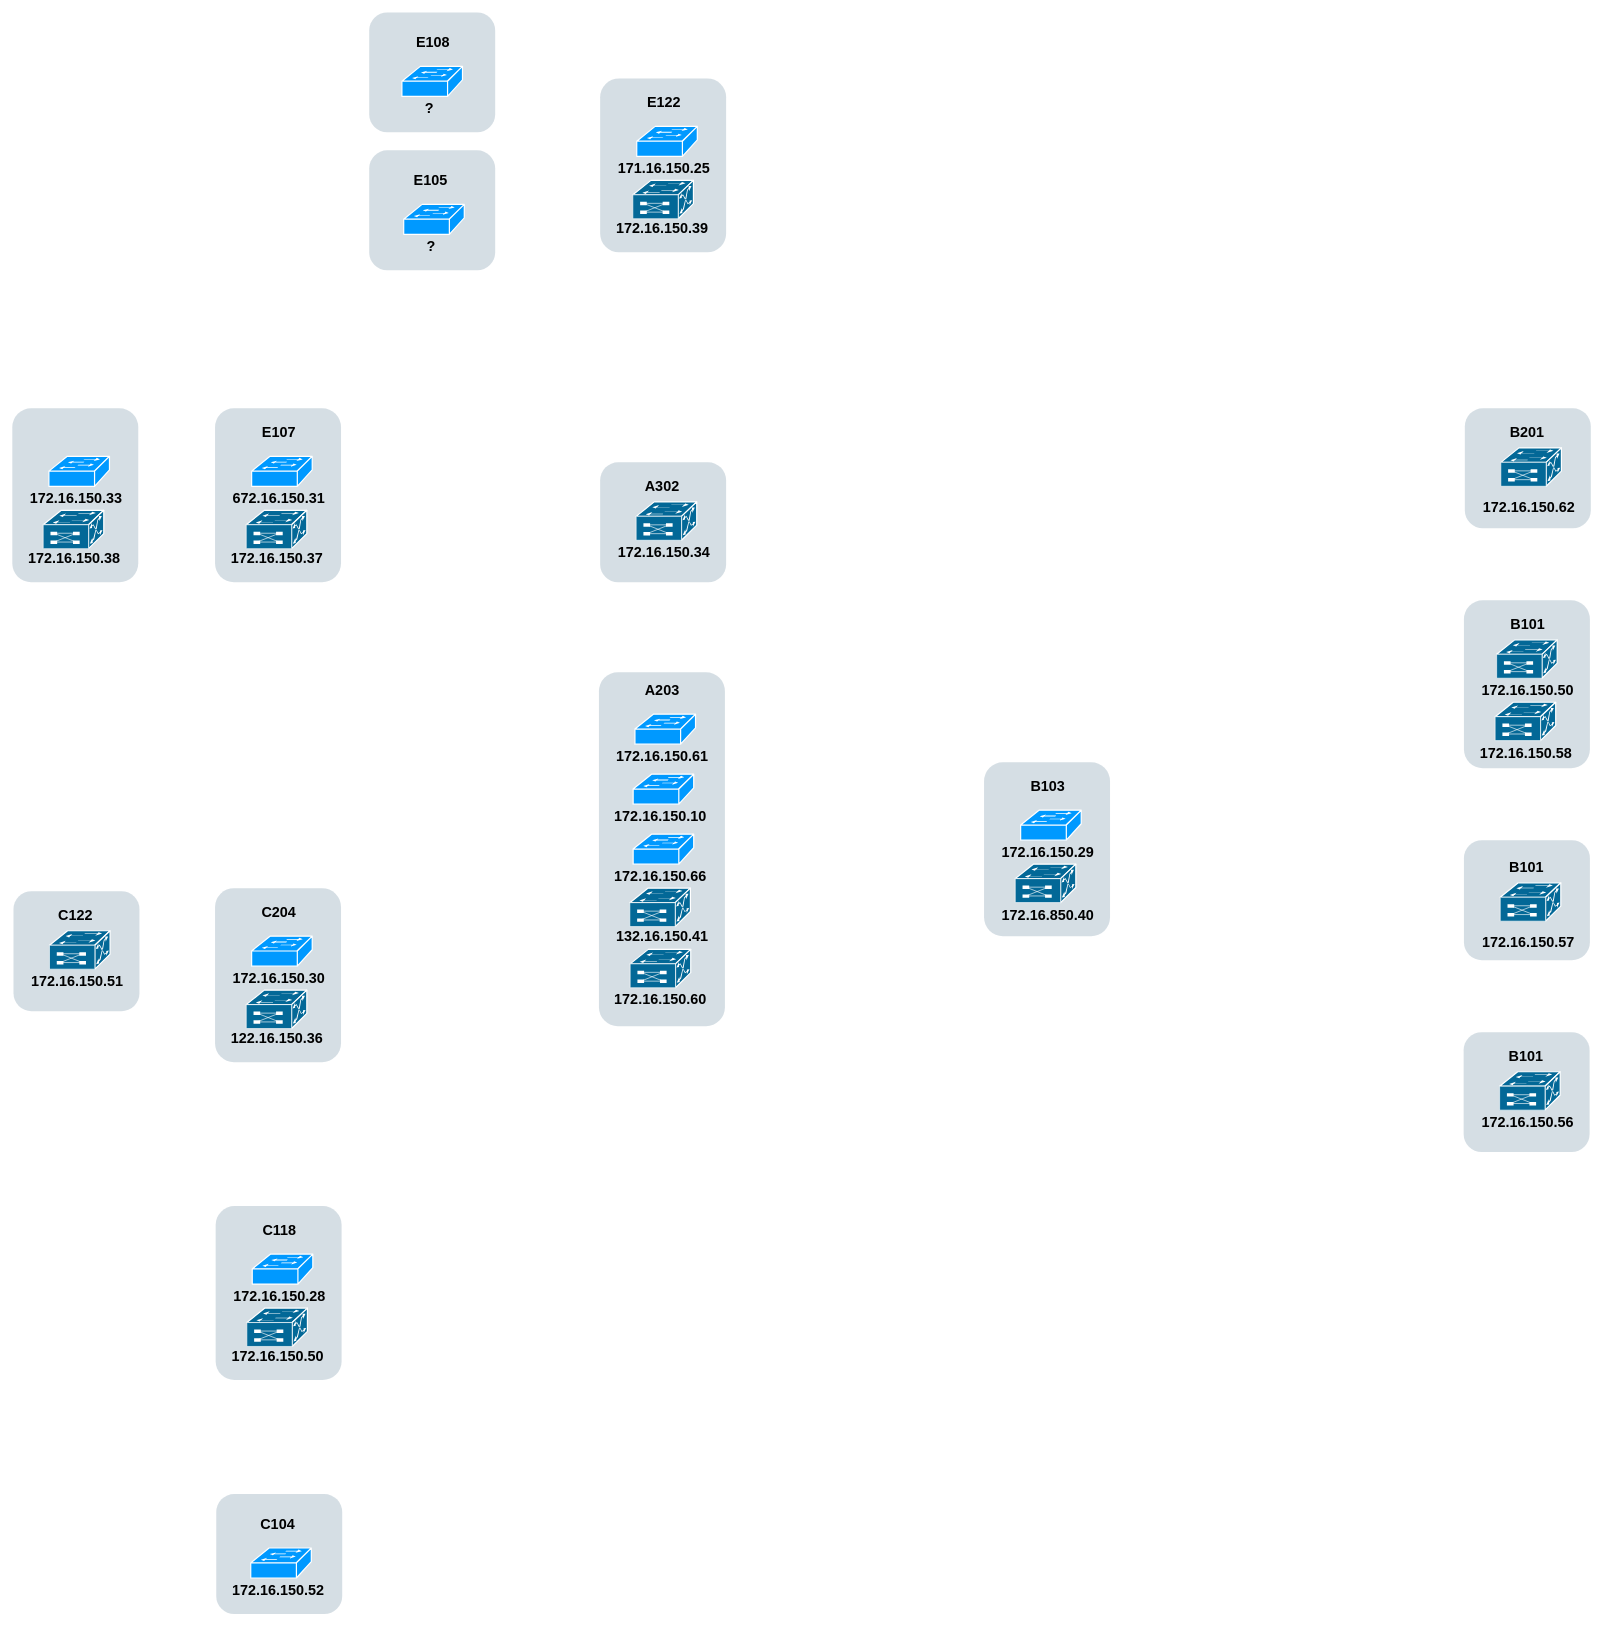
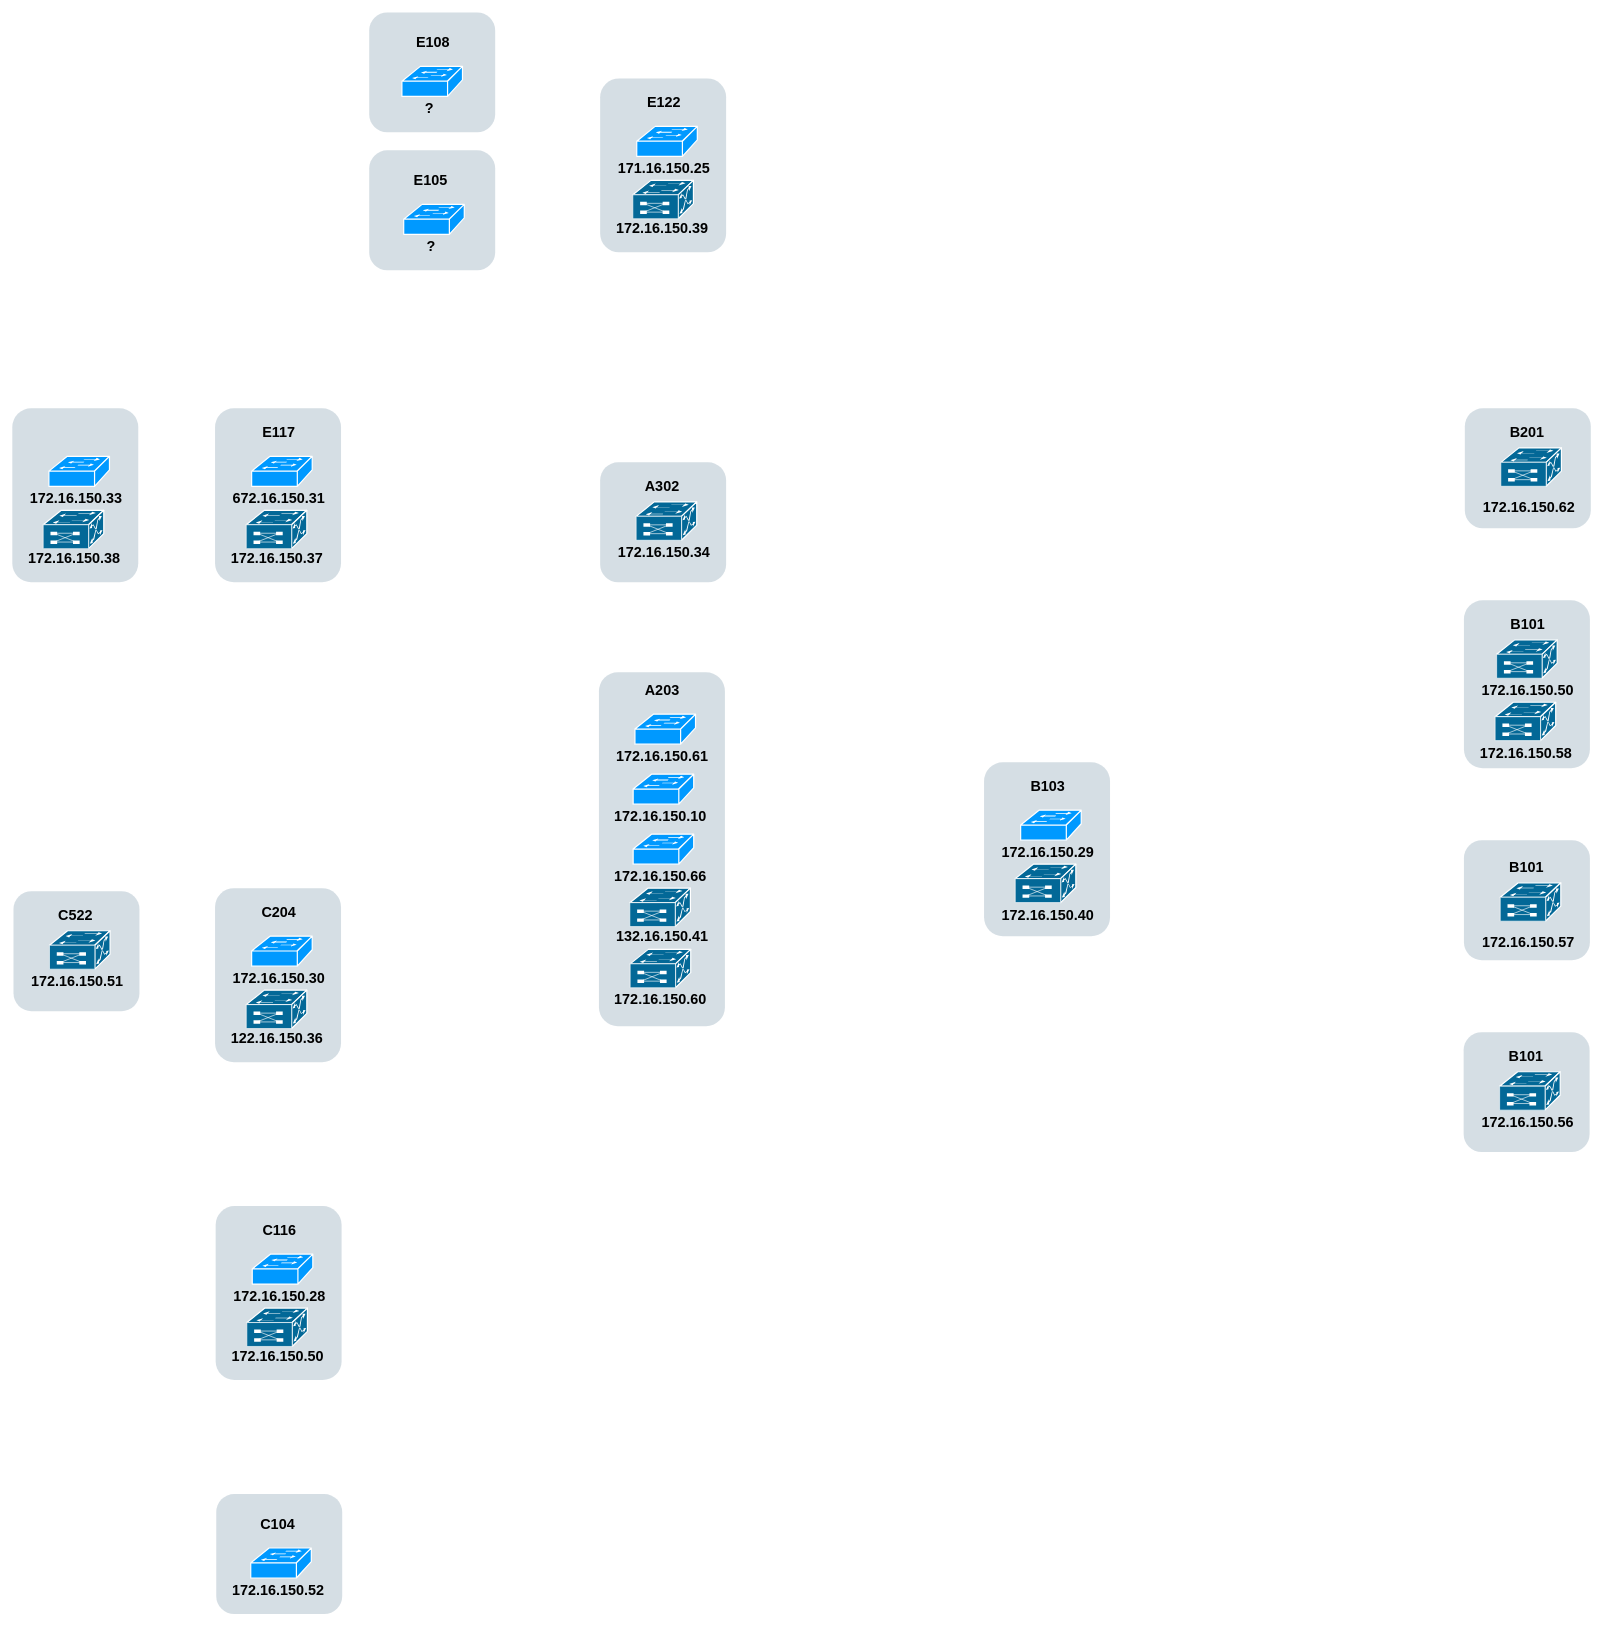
node "E107": label "E107" -> "E117"
node "C122": label "C122" -> "C522"
node "172.16.850.40": label "172.16.850.40" -> "172.16.150.40"
node "C118": label "C118" -> "C116"
